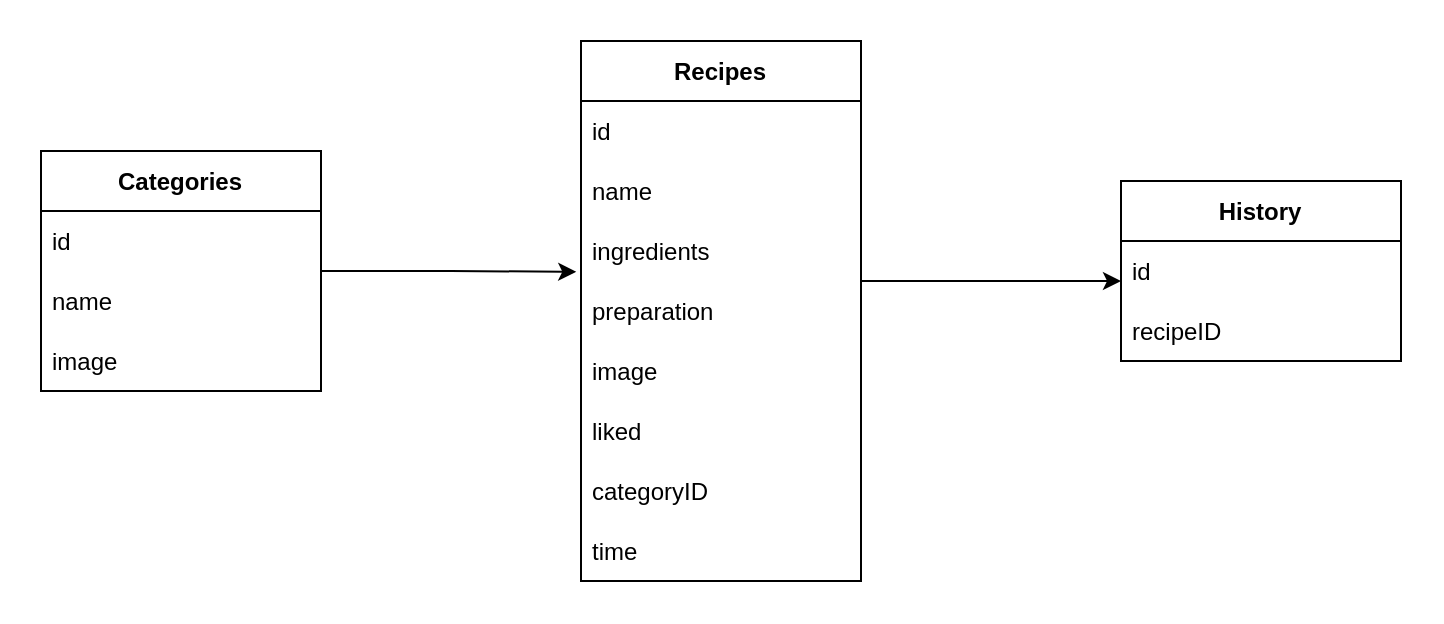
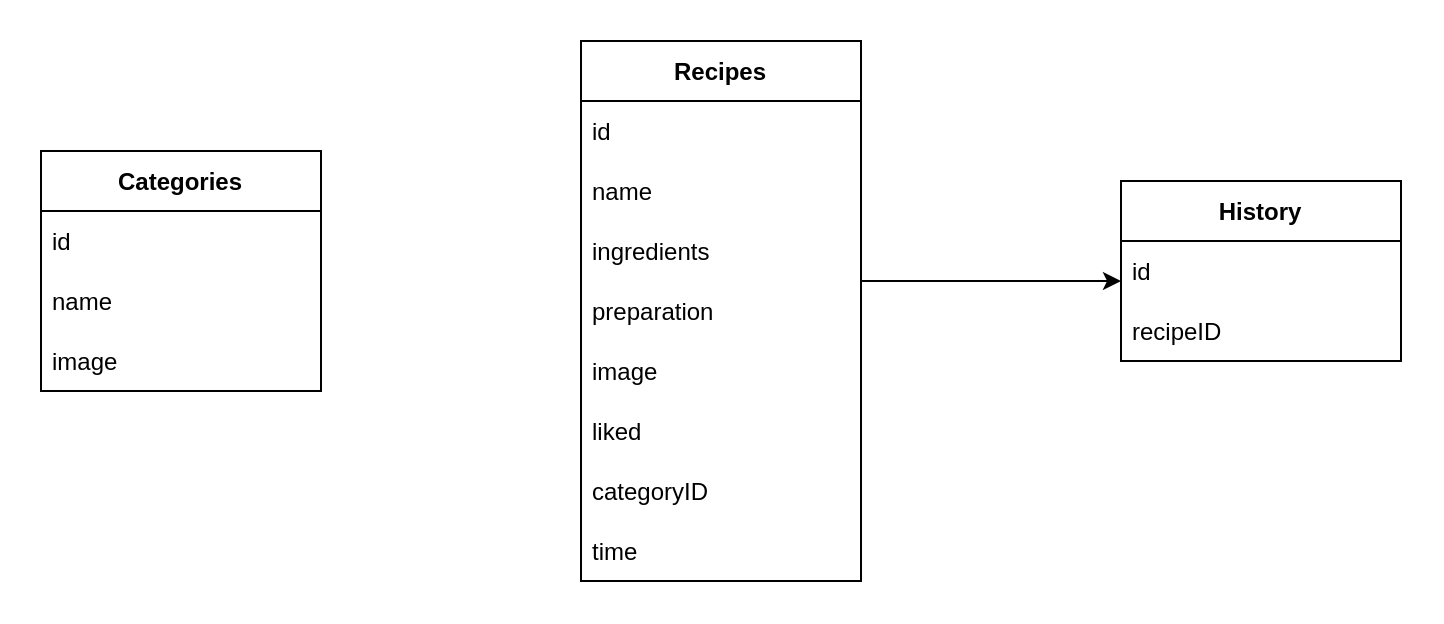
edge "Categories" -> "ingredients": removed
